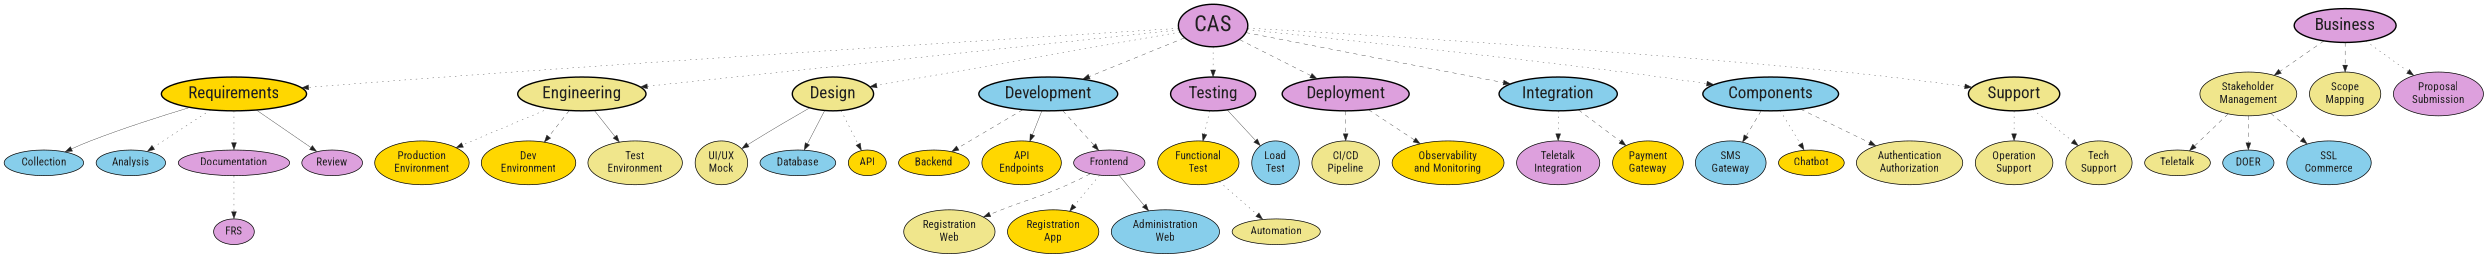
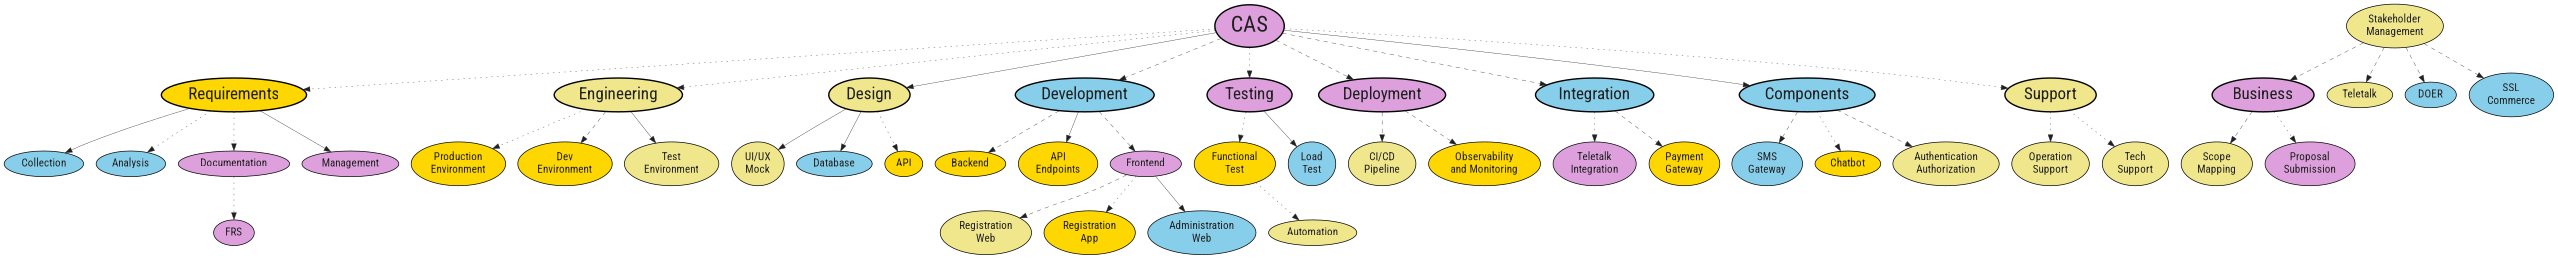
edge "CAS" -> "Components": style dotted -> solid
edge "Business" -> "Stakeholder Management": reversed
edge "CAS" -> "Design": style dotted -> solid
node "Review": label "Review" -> "Management"
